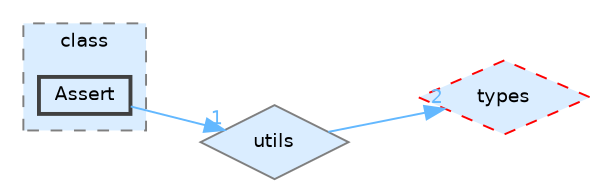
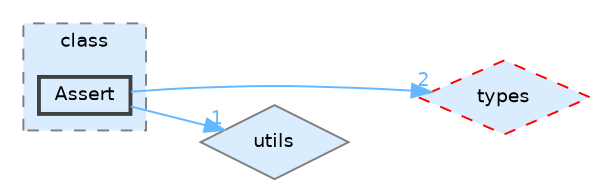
edge "utils" -> "types": now "Assert" -> "types"
